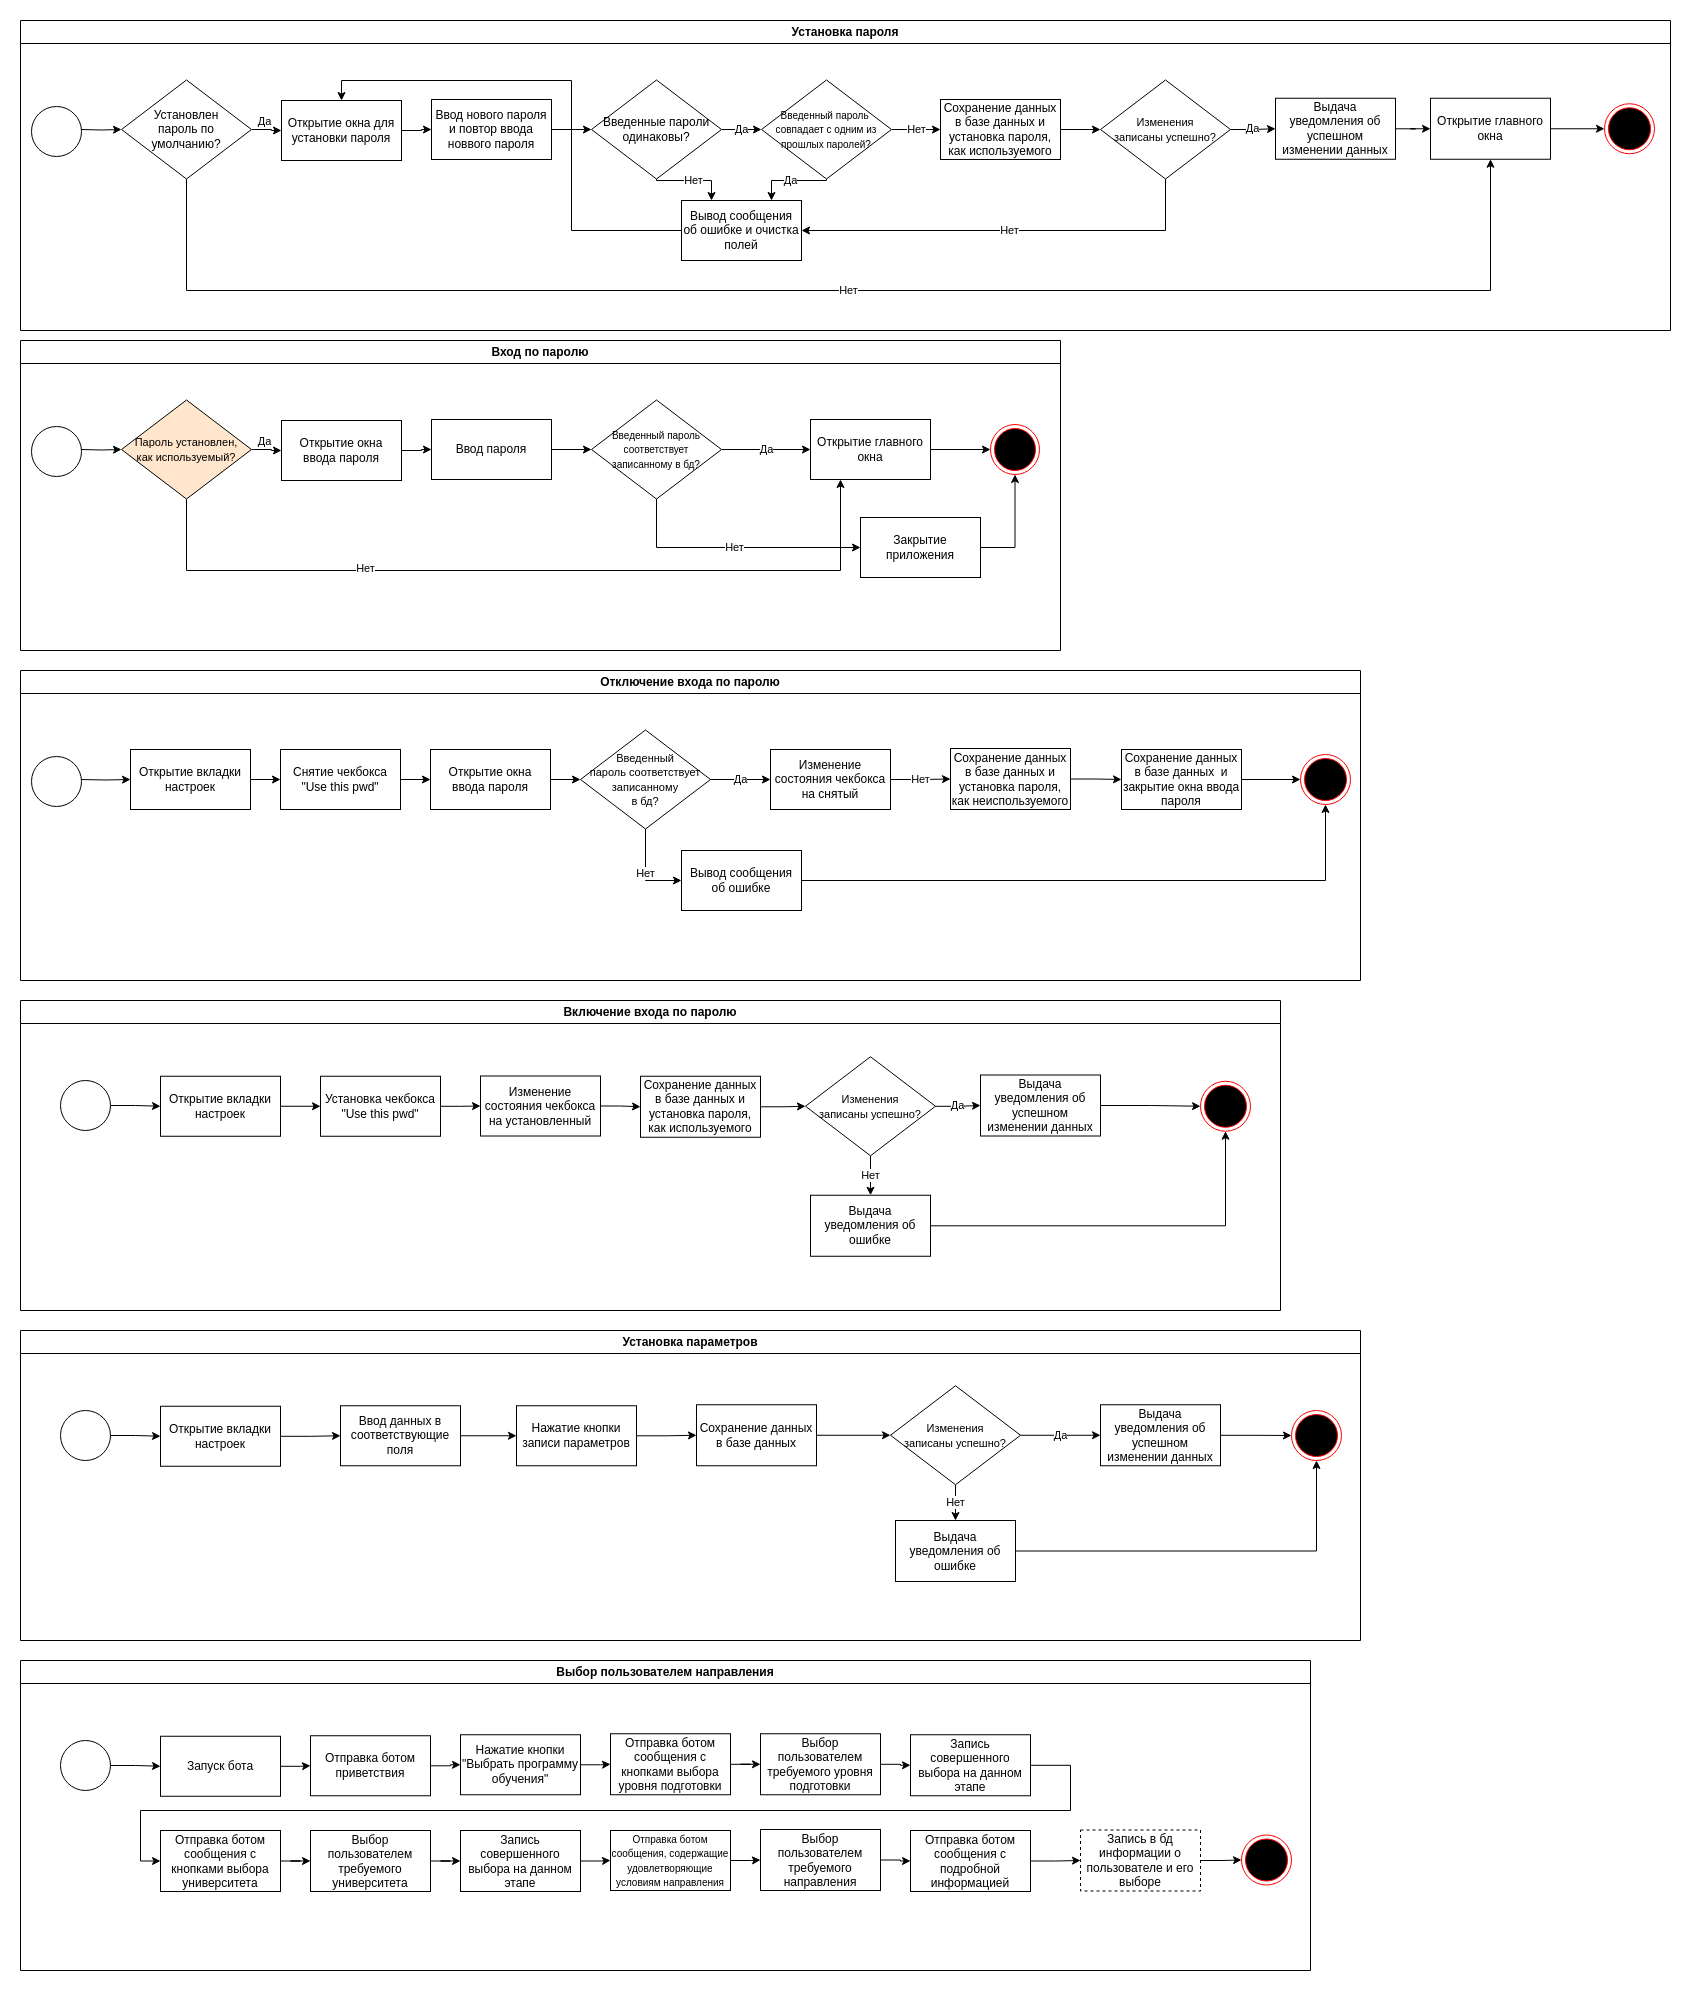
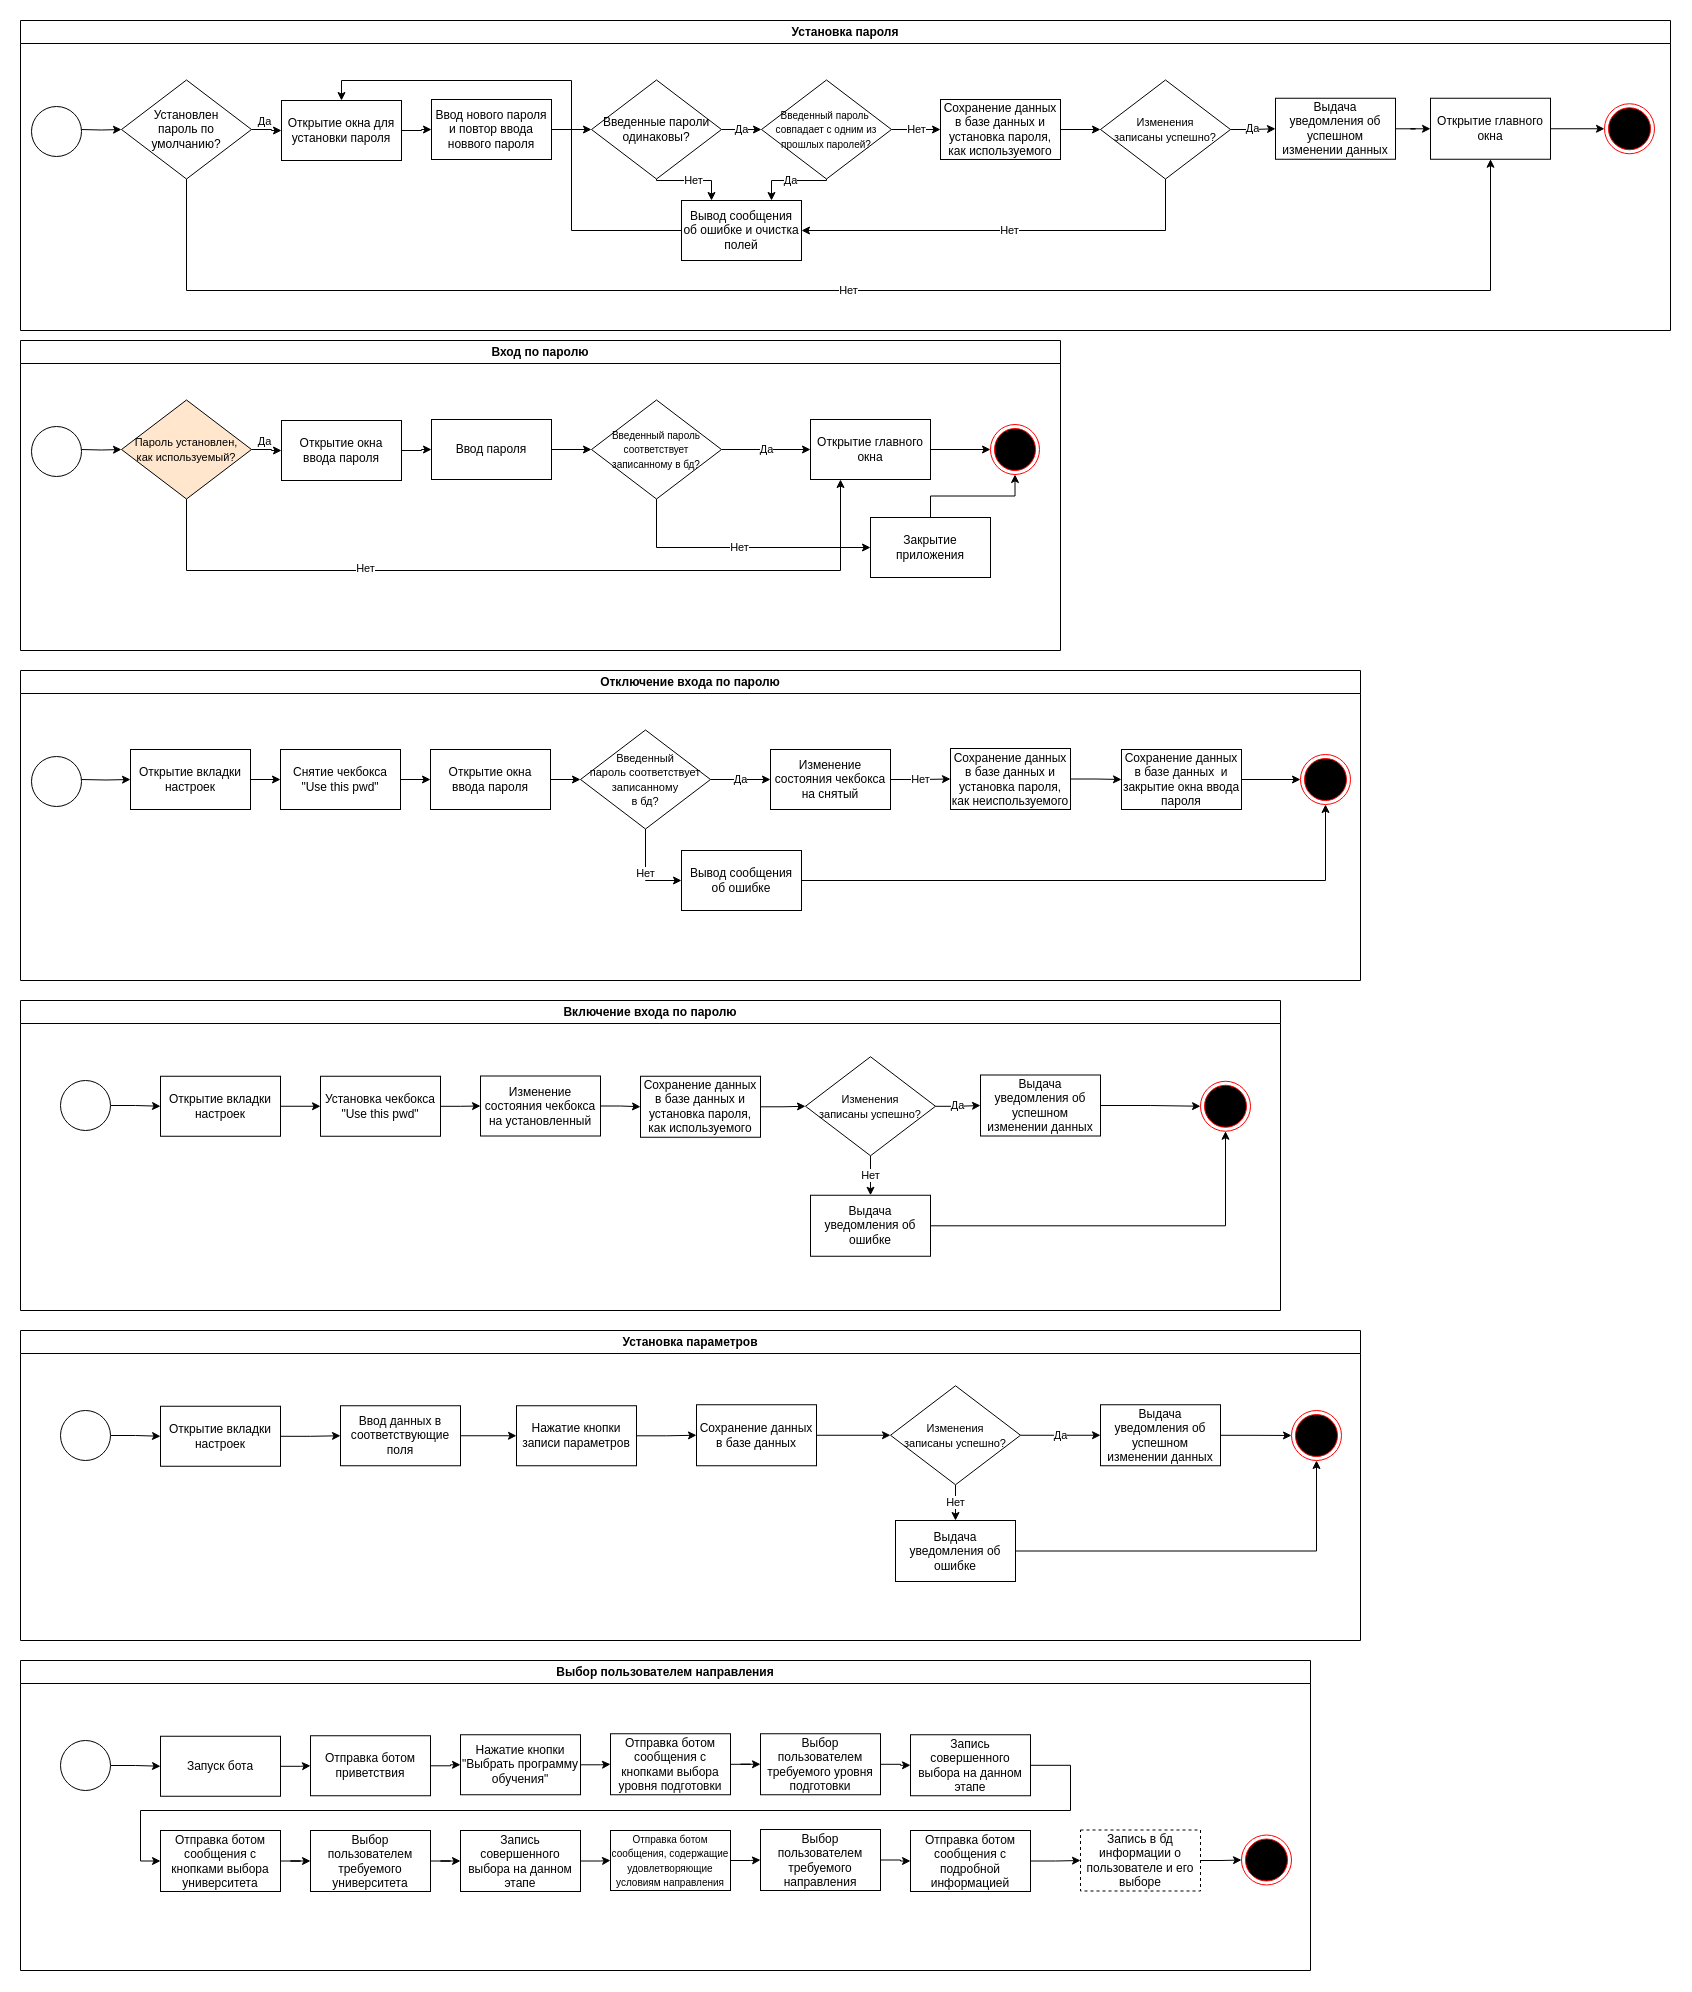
node "Закрытие приложения": moved (921, 548) -> (931, 548)
